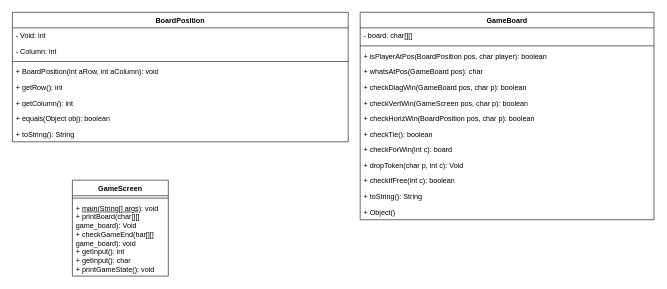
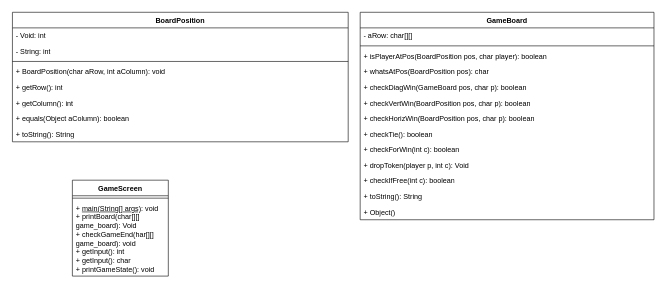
node "- board: char[][]": label "- board: char[][]" -> "- aRow: char[][]"
node "- Column: int": label "- Column: int" -> "- String: int"
node "+ BoardPosition(int aRow, int aColumn): void": label "+ BoardPosition(int aRow, int aColumn): void" -> "+ BoardPosition(char aRow, int aColumn): void"
node "+ whatsAtPos(GameBoard pos): char": label "+ whatsAtPos(GameBoard pos): char" -> "+ whatsAtPos(BoardPosition pos): char"
node "+ checkVertWin(GameScreen pos, char p): boolean": label "+ checkVertWin(GameScreen pos, char p): boolean" -> "+ checkVertWin(BoardPosition pos, char p): boolean"
node "+ equals(Object obj): boolean": label "+ equals(Object obj): boolean" -> "+ equals(Object aColumn): boolean"
node "+ checkForWin(int c): board": label "+ checkForWin(int c): board" -> "+ checkForWin(int c): boolean"
node "+ dropToken(char p, int c): Void": label "+ dropToken(char p, int c): Void" -> "+ dropToken(player p, int c): Void"
